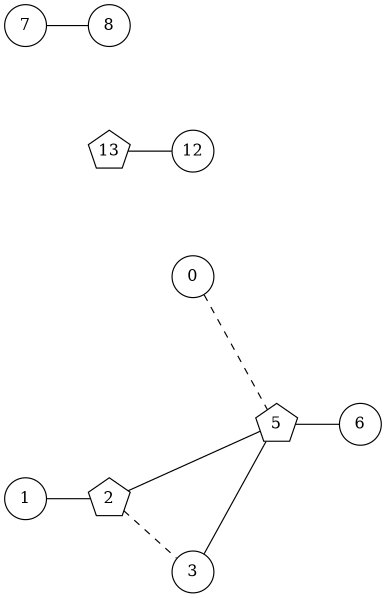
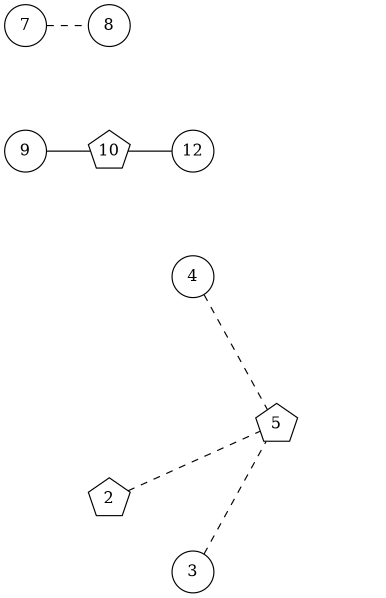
edge "7" -- "8": style solid -> dashed
node "9": added
node "13": label "13" -> "10"
node "0": label "0" -> "4"
node "6": removed
edge "5" -- "2": style solid -> dashed
edge "5" -- "3": style solid -> dashed
node "1": removed
edge "2" -- "3": removed
